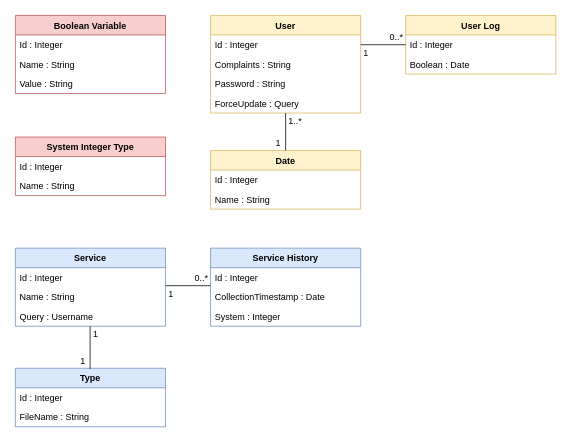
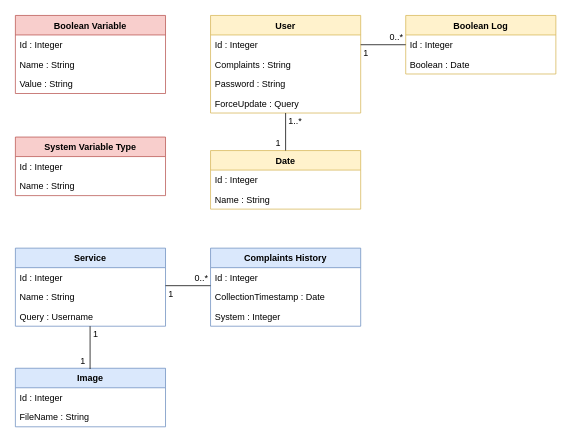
node "User Log": label "User Log" -> "Boolean Log"
node "System Integer Type": label "System Integer Type" -> "System Variable Type"
node "Service History": label "Service History" -> "Complaints History"
node "Type": label "Type" -> "Image"
